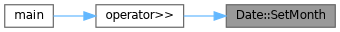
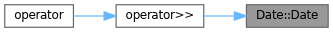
node "main": label "main" -> "operator"
node "Date::SetMonth": label "Date::SetMonth" -> "Date::Date"
